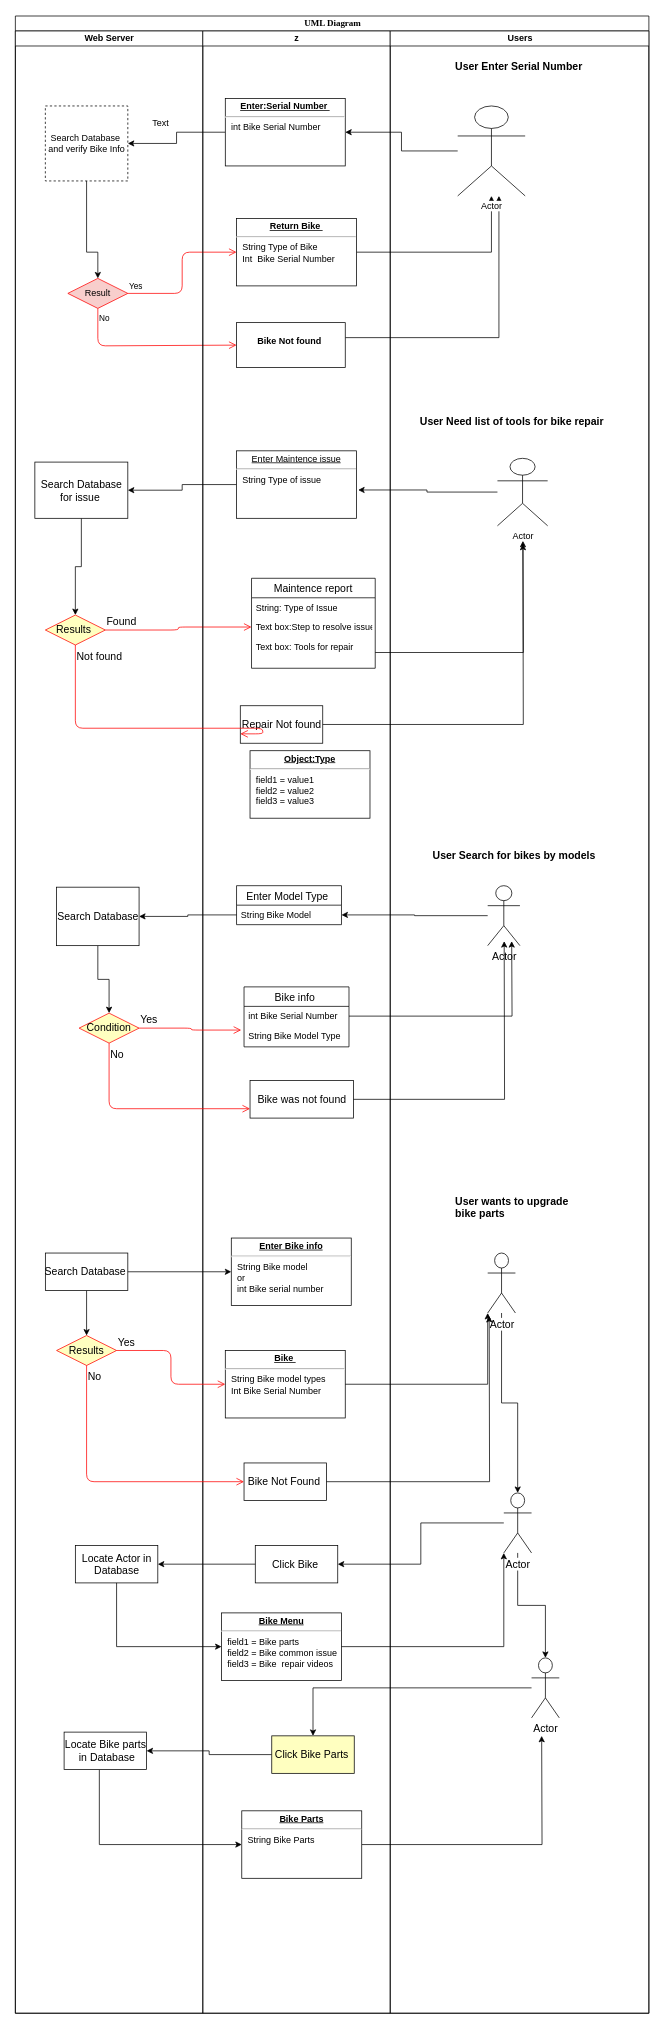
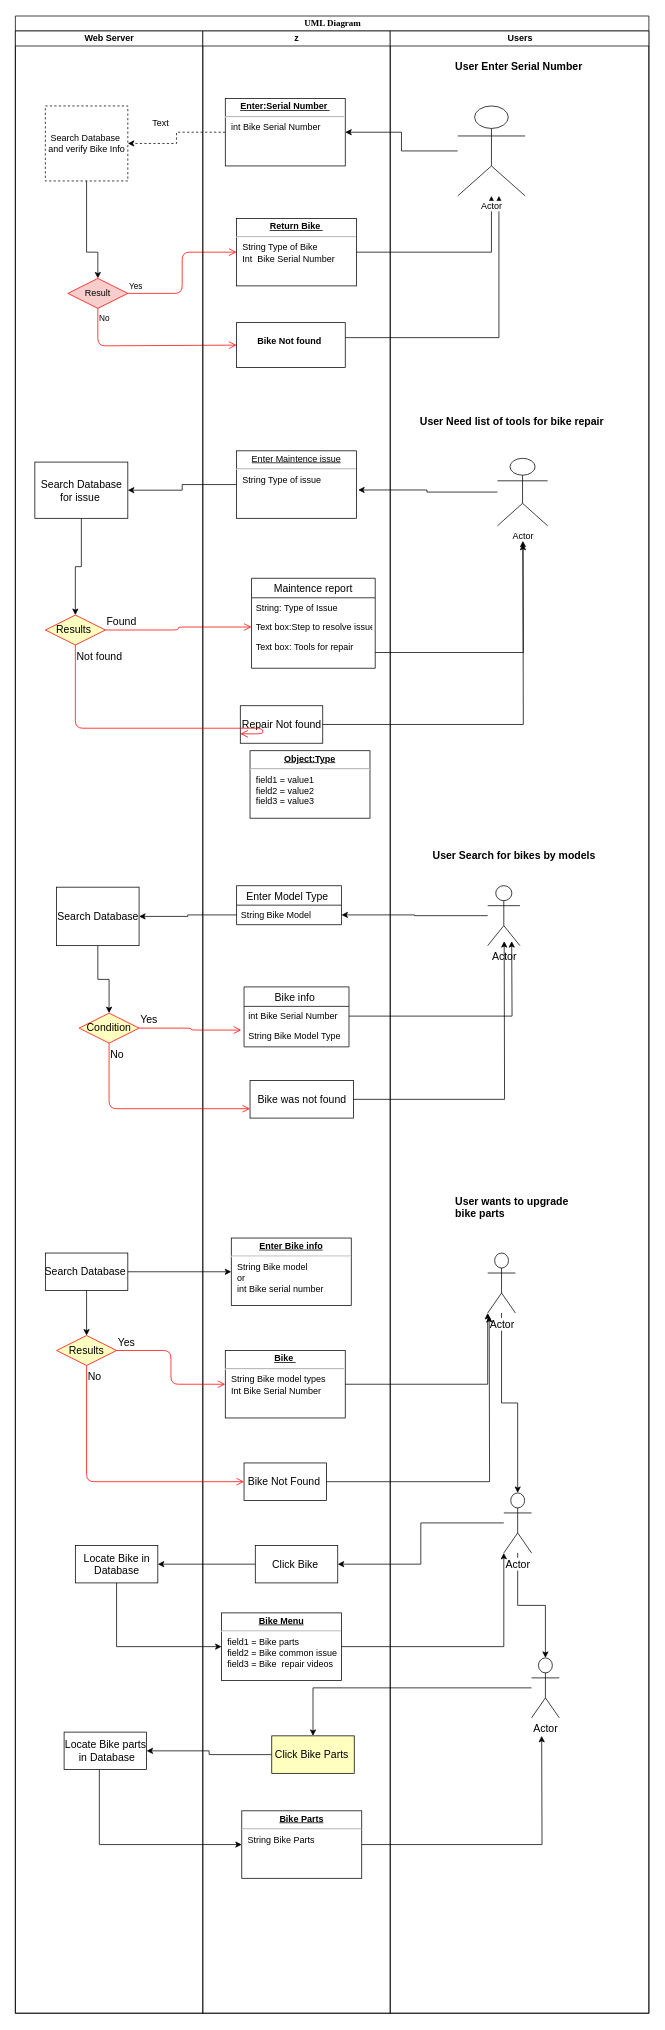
edge "Enter:Serial Number int Bike Serial Number" -> "Search Database and verify Bike Info": style solid -> dashed
node "Locate Actor in Database": label "Locate Actor in Database" -> "Locate Bike in Database"
